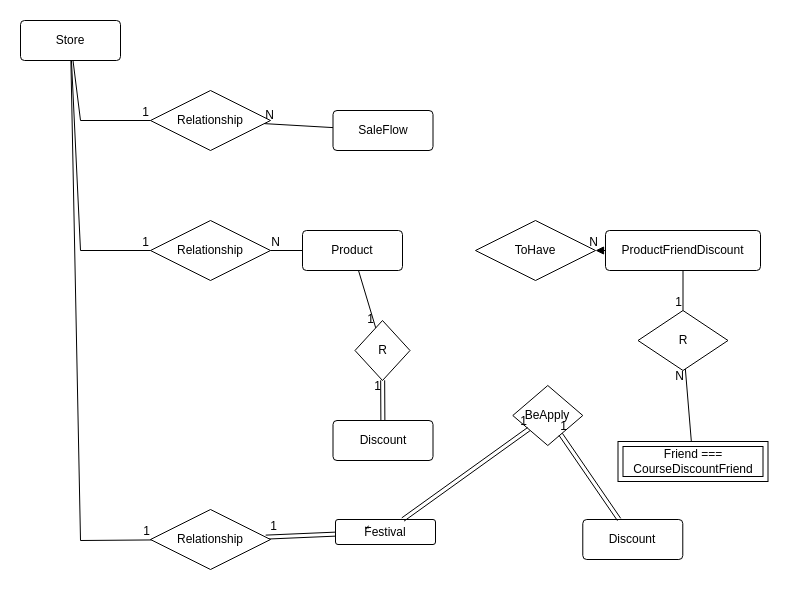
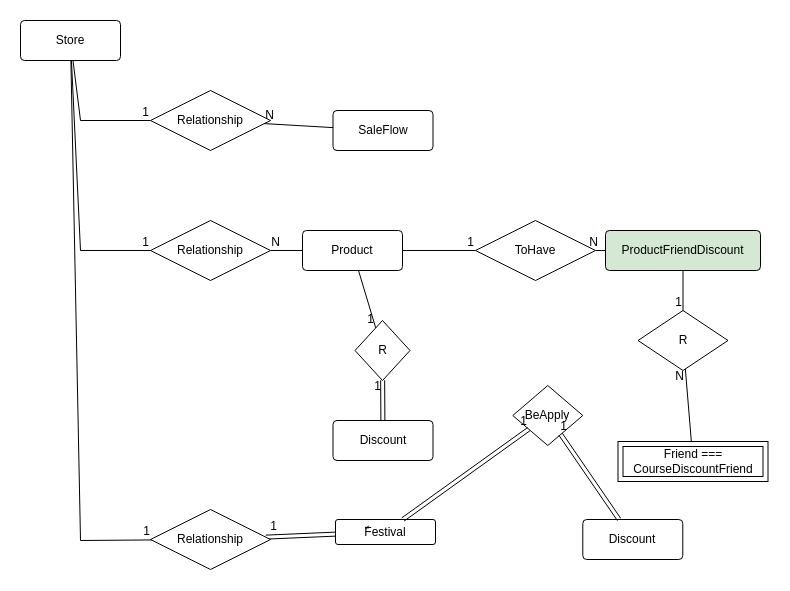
edge "Product" -- "ToHave": added, label "1"
edge "ProductFriendDiscount" -> "ToHave": arrowhead block -> none
node "ProductFriendDiscount": fillcolor #ffffff -> #d5e8d4
